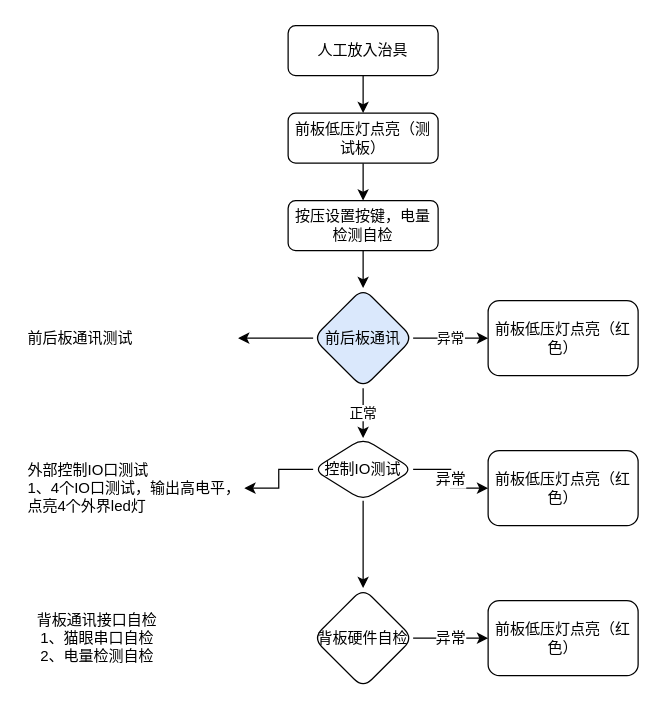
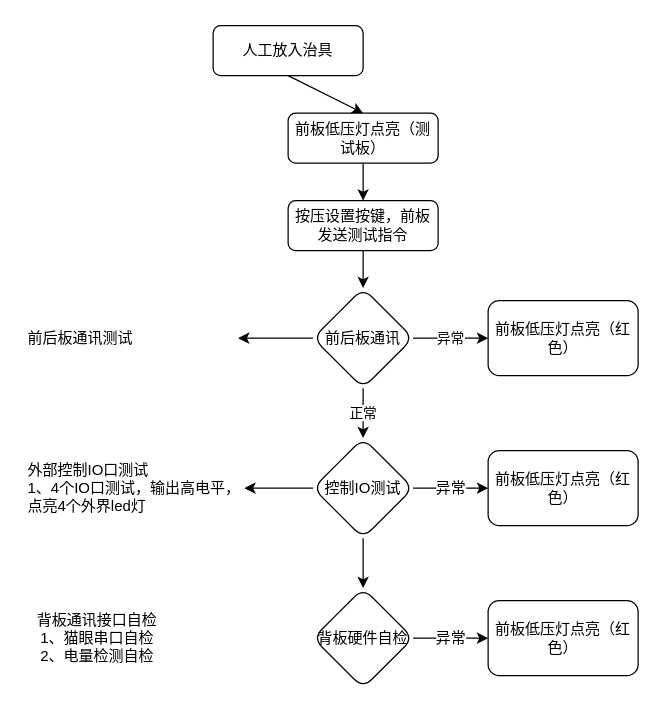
node "人工放入治具": moved (363, 51) -> (288, 51)
node "按压设置按键，电量检测自检": label "按压设置按键，电量检测自检" -> "按压设置按键，前板发送测试指令"
node "前后板通讯": fillcolor #dae8fc -> #ffffff
node "控制IO测试": size 100x63 -> 100x100
